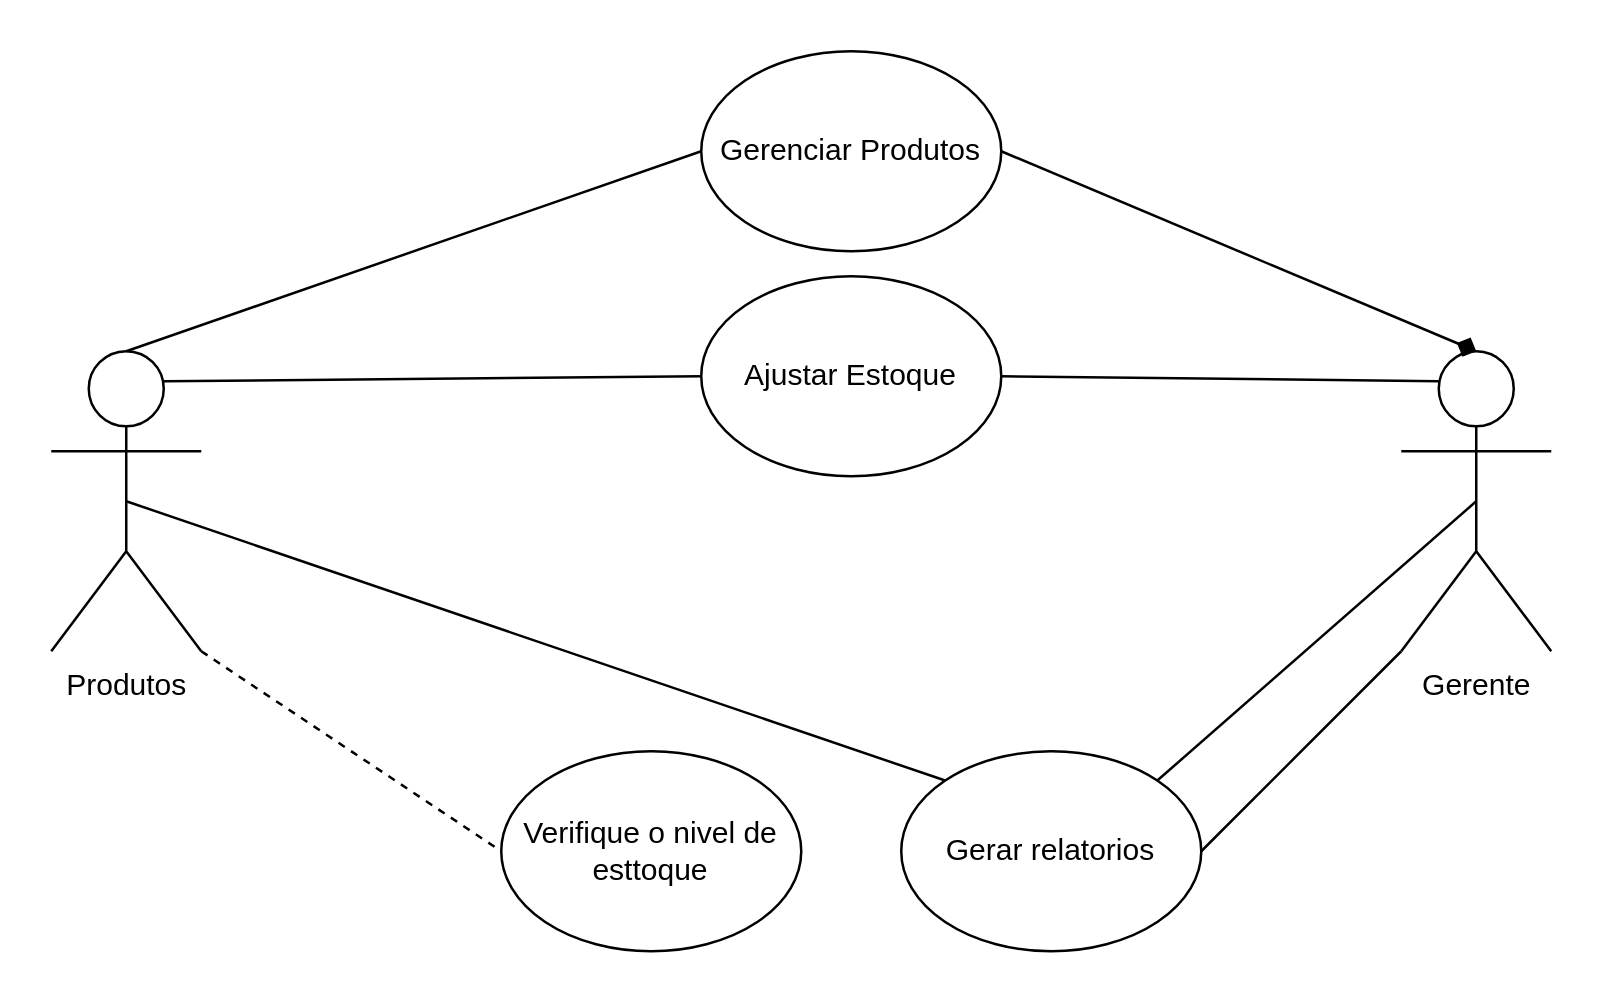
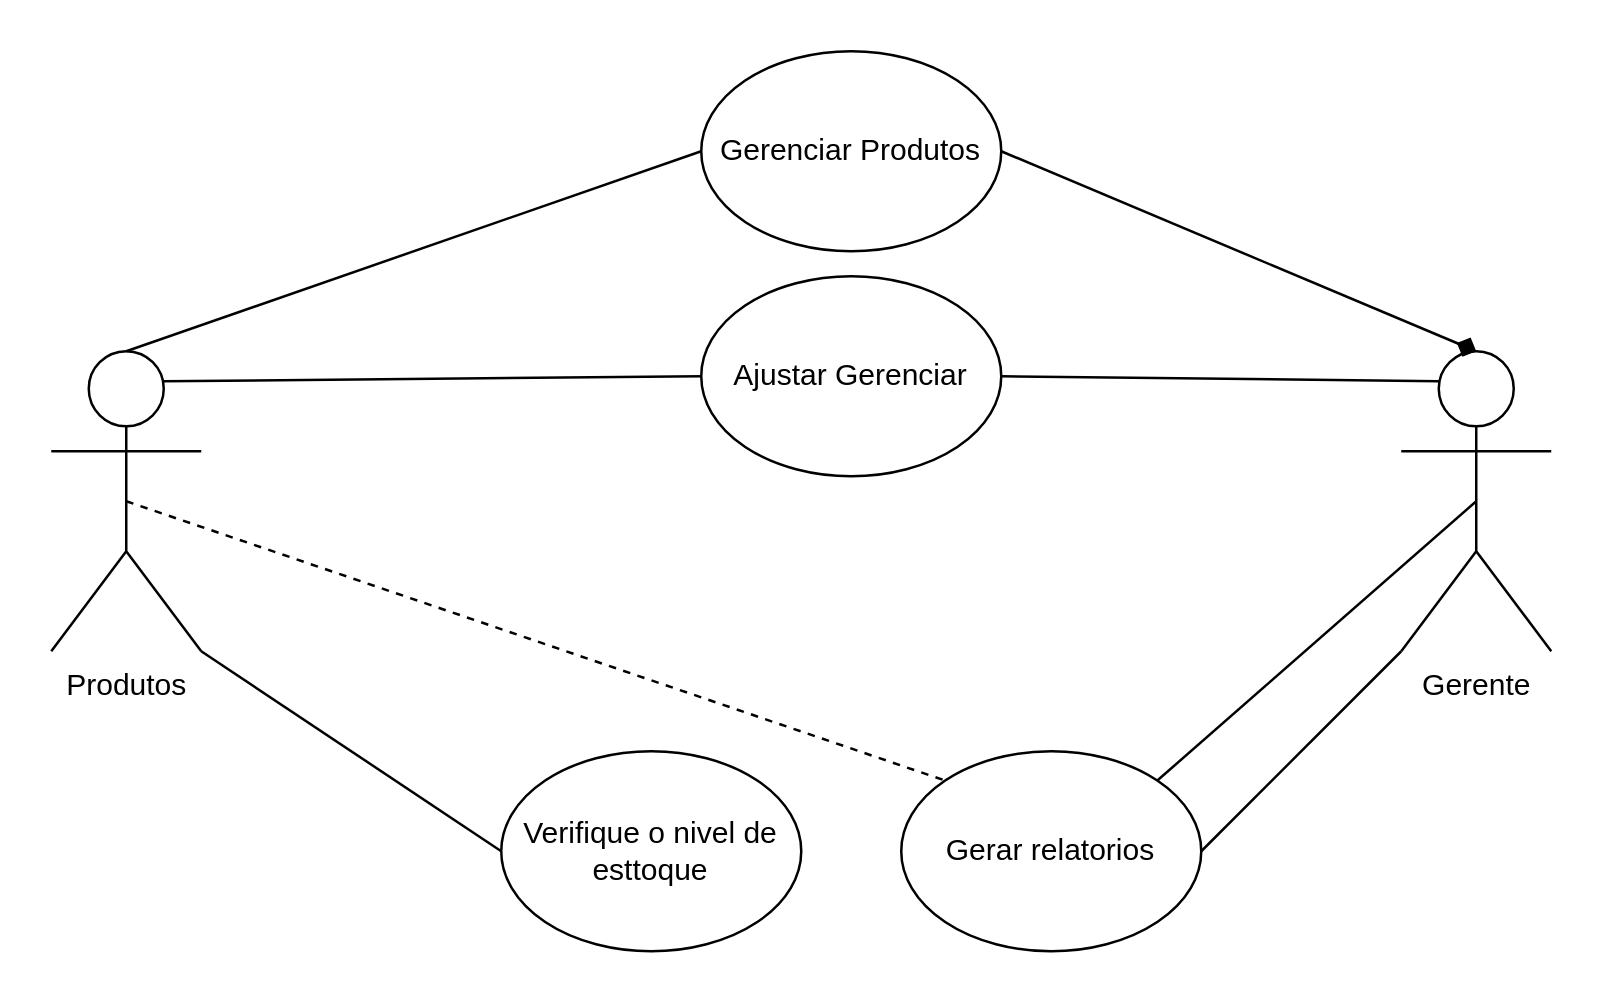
node "Ajustar Estoque": label "Ajustar Estoque" -> "Ajustar Gerenciar"
edge "Produtos" -- "Gerar relatorios": style solid -> dashed
edge "Produtos" -- "Verifique o nivel de esttoque": style dashed -> solid
